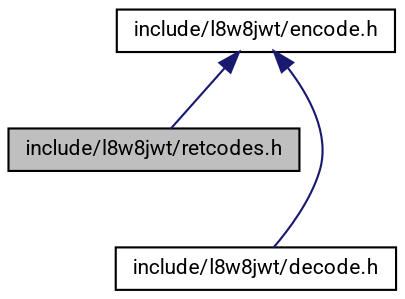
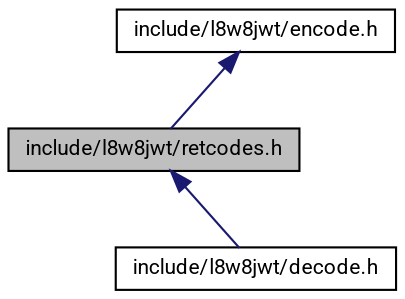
edge "include/l8w8jwt/decode.h" -> "include/l8w8jwt/encode.h": now "include/l8w8jwt/decode.h" -> "include/l8w8jwt/retcodes.h"
